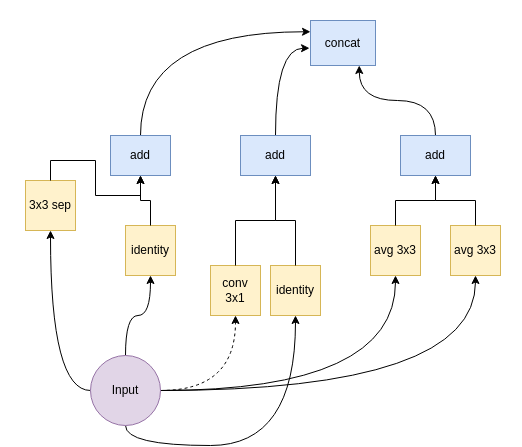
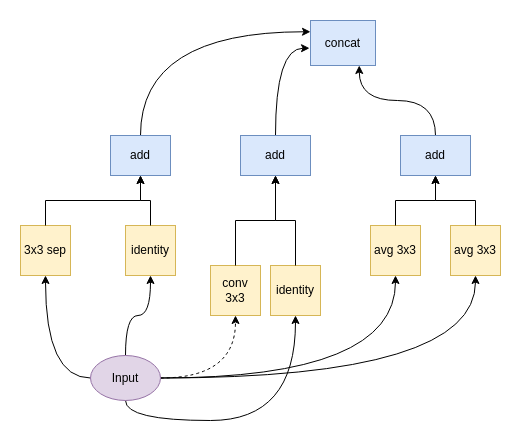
node "3x3 sep": moved (51, 206) -> (46, 251)
node "conv 3x1": label "conv 3x1" -> "conv 3x3"
node "Input": size 70x70 -> 70x45
